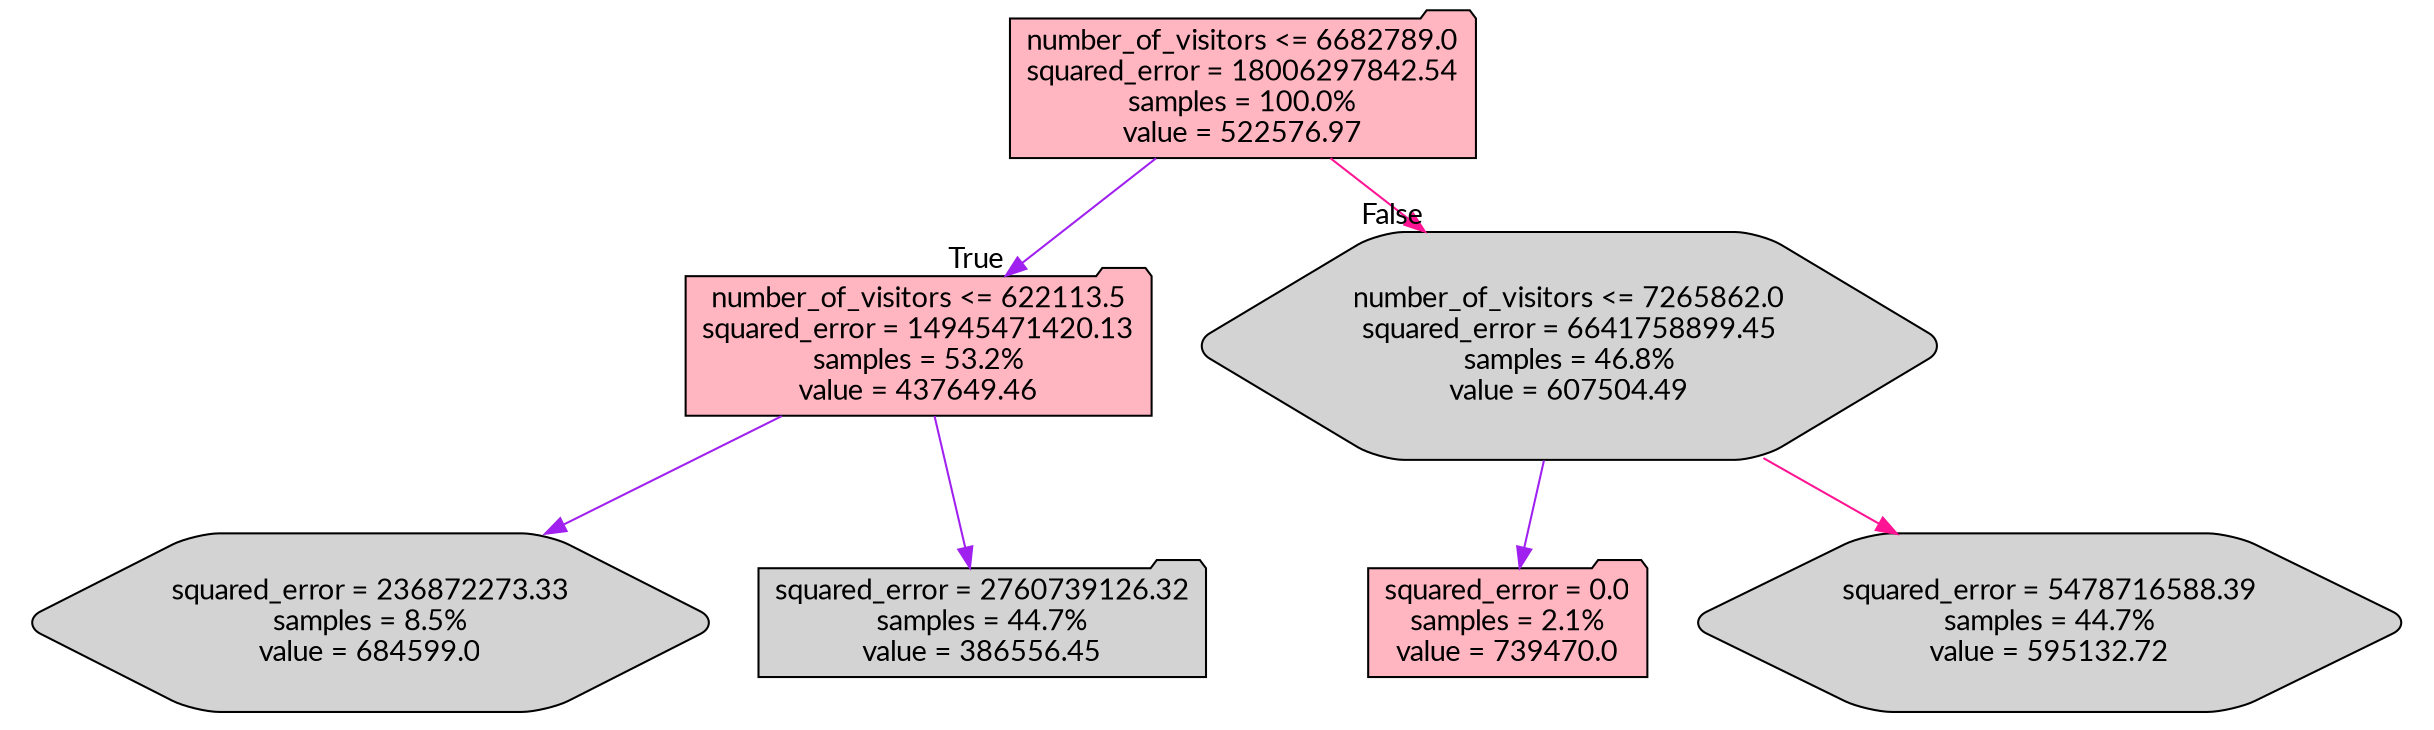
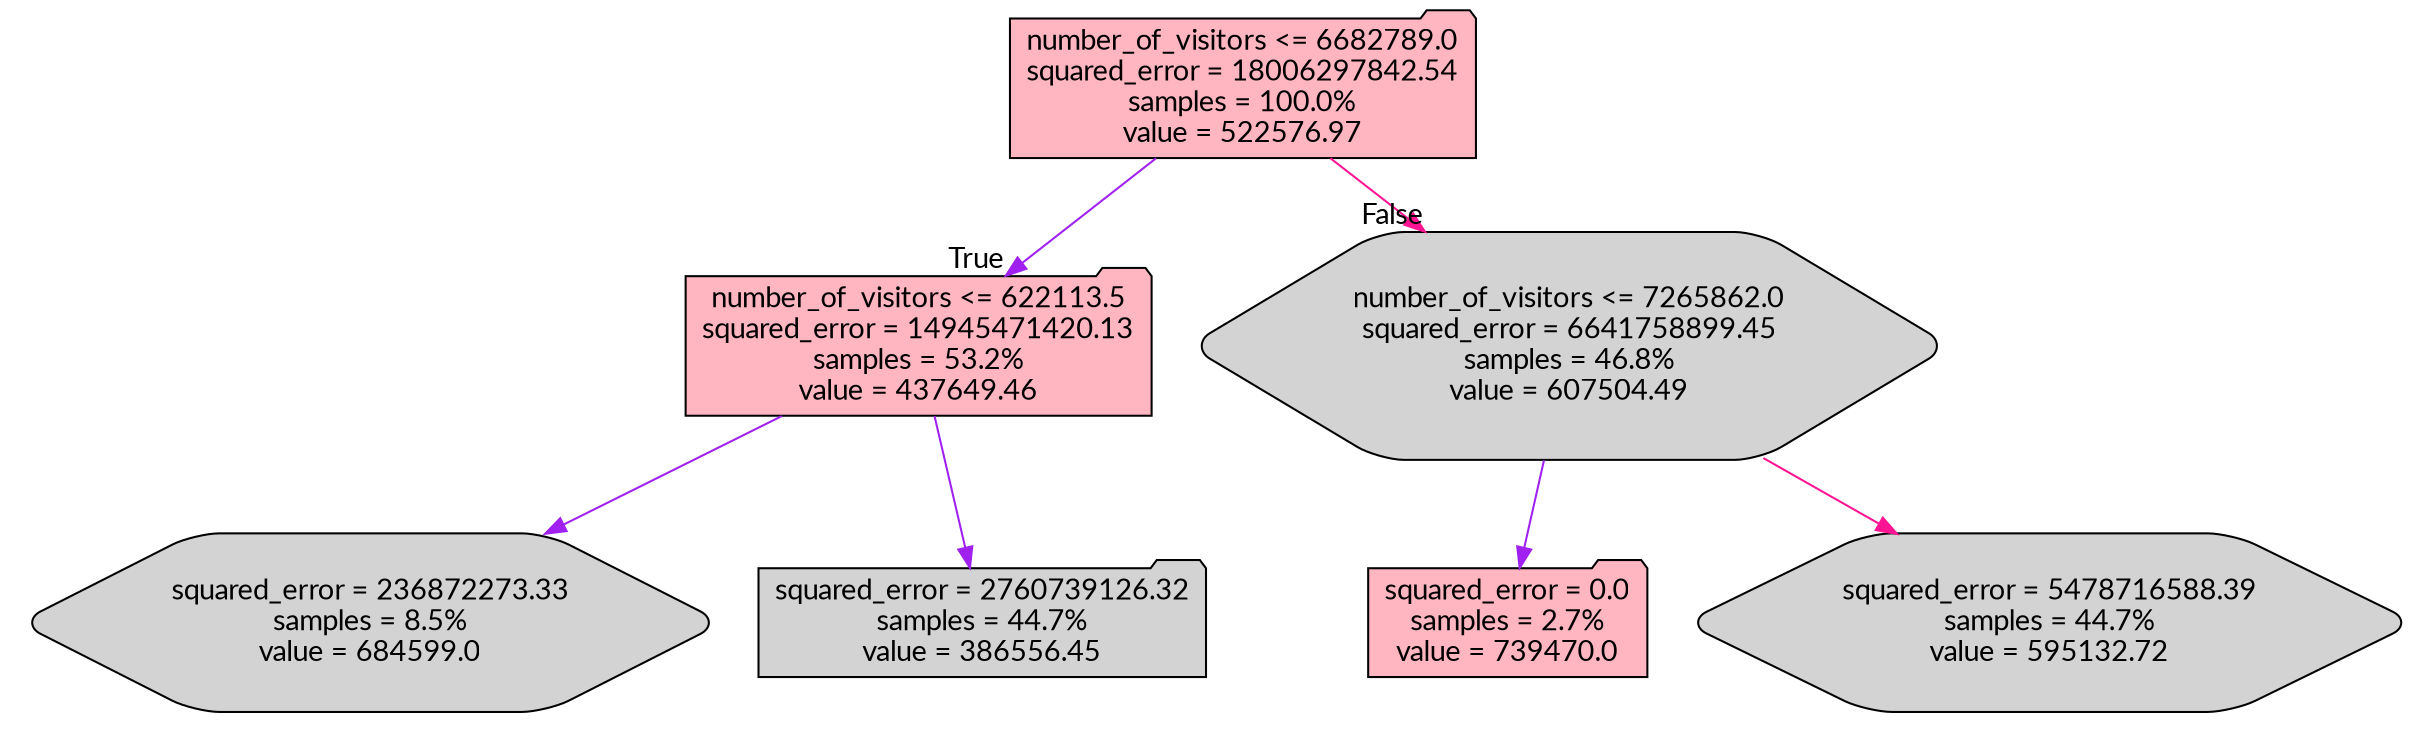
node "squared_error = 0.0 samples = 2.1% value = 739470.0": label "squared_error = 0.0 samples = 2.1% value = 739470.0" -> "squared_error = 0.0 samples = 2.7% value = 739470.0"
